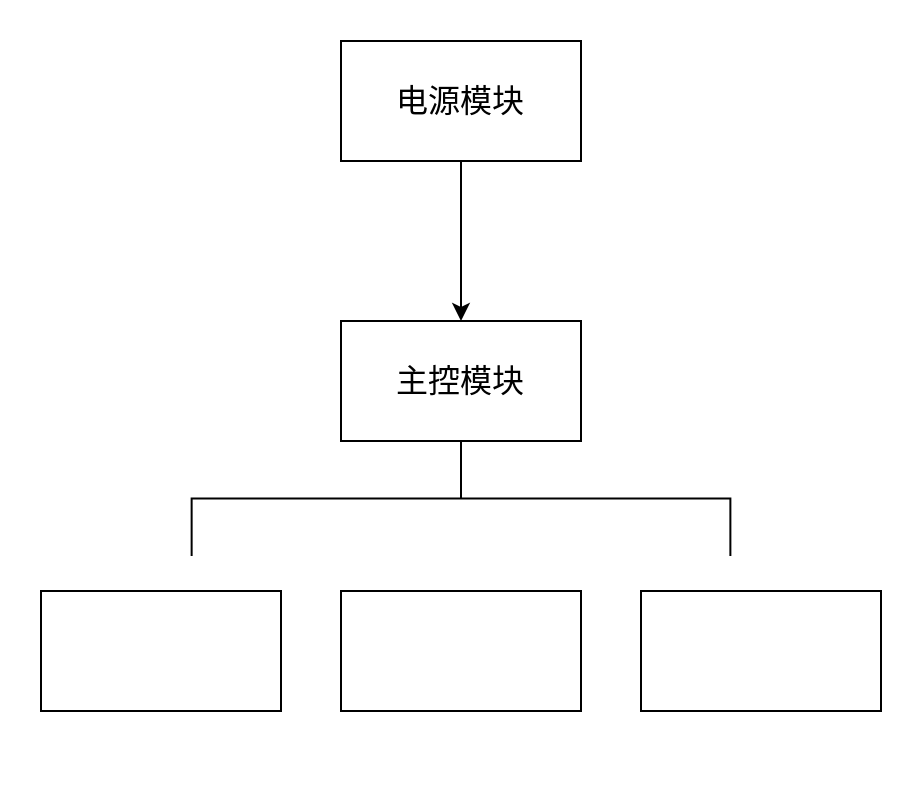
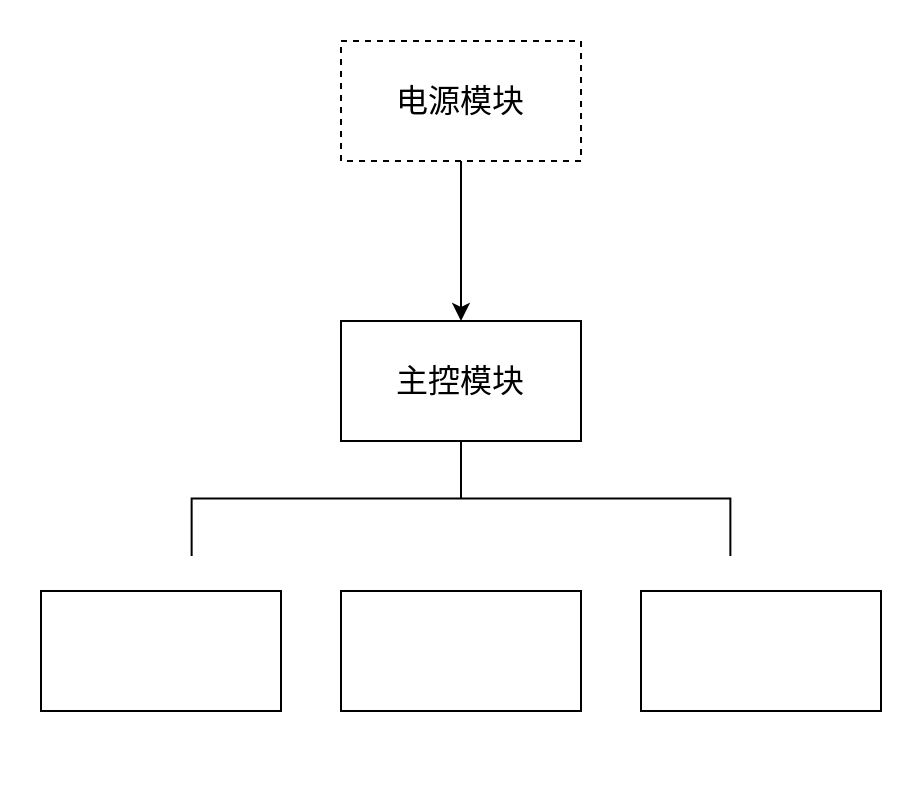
node "电源模块": style solid -> dashed
